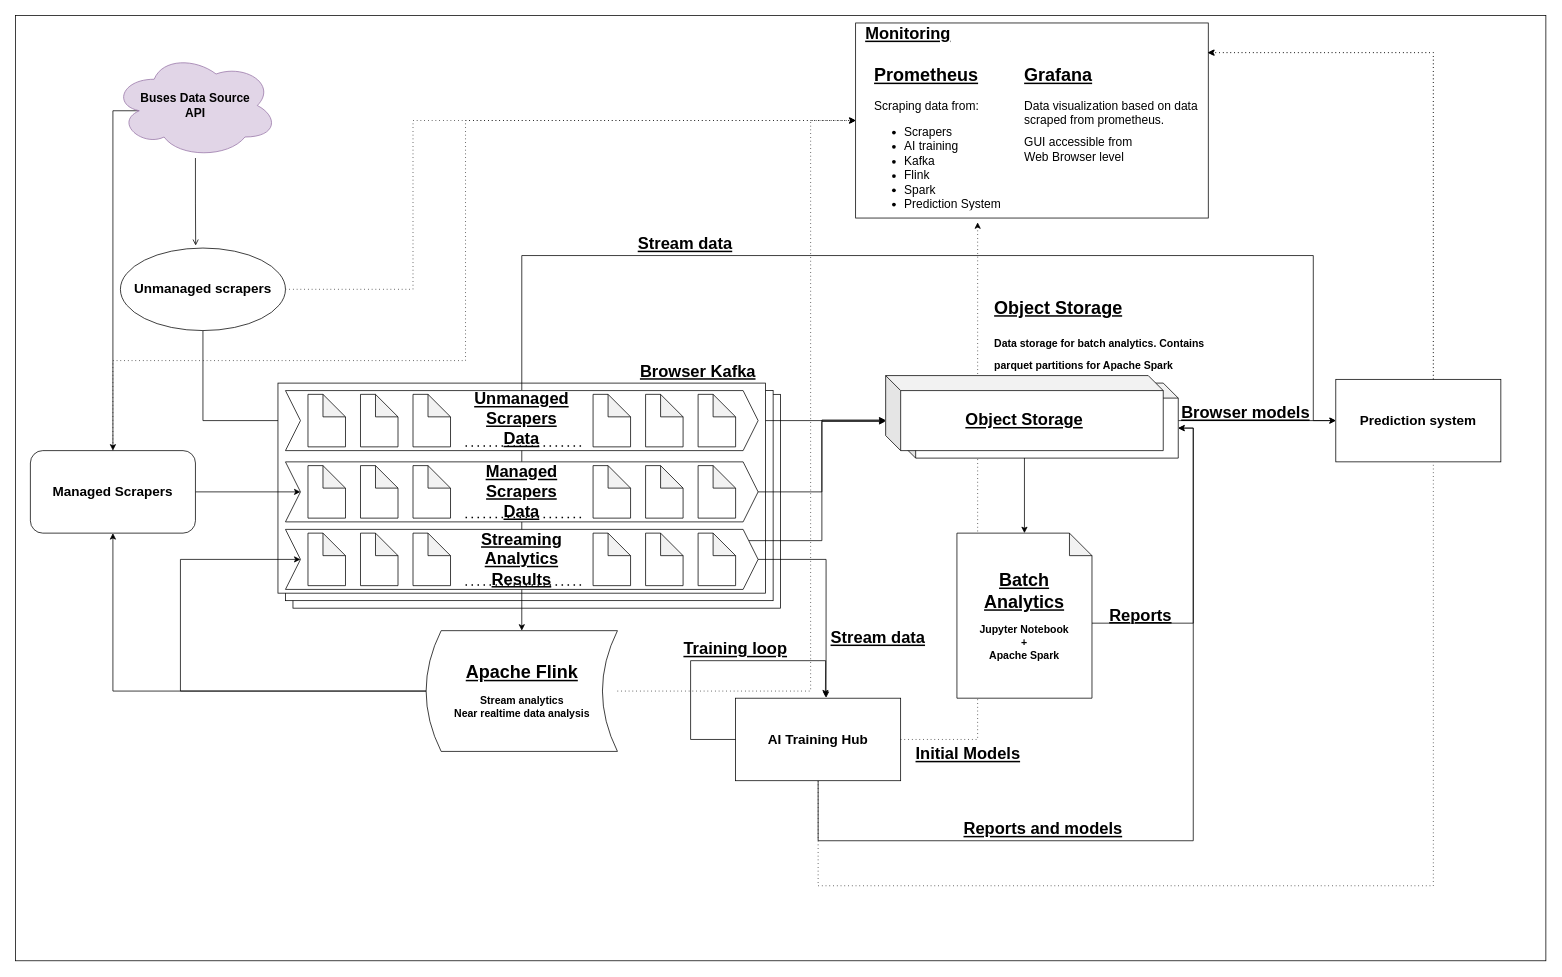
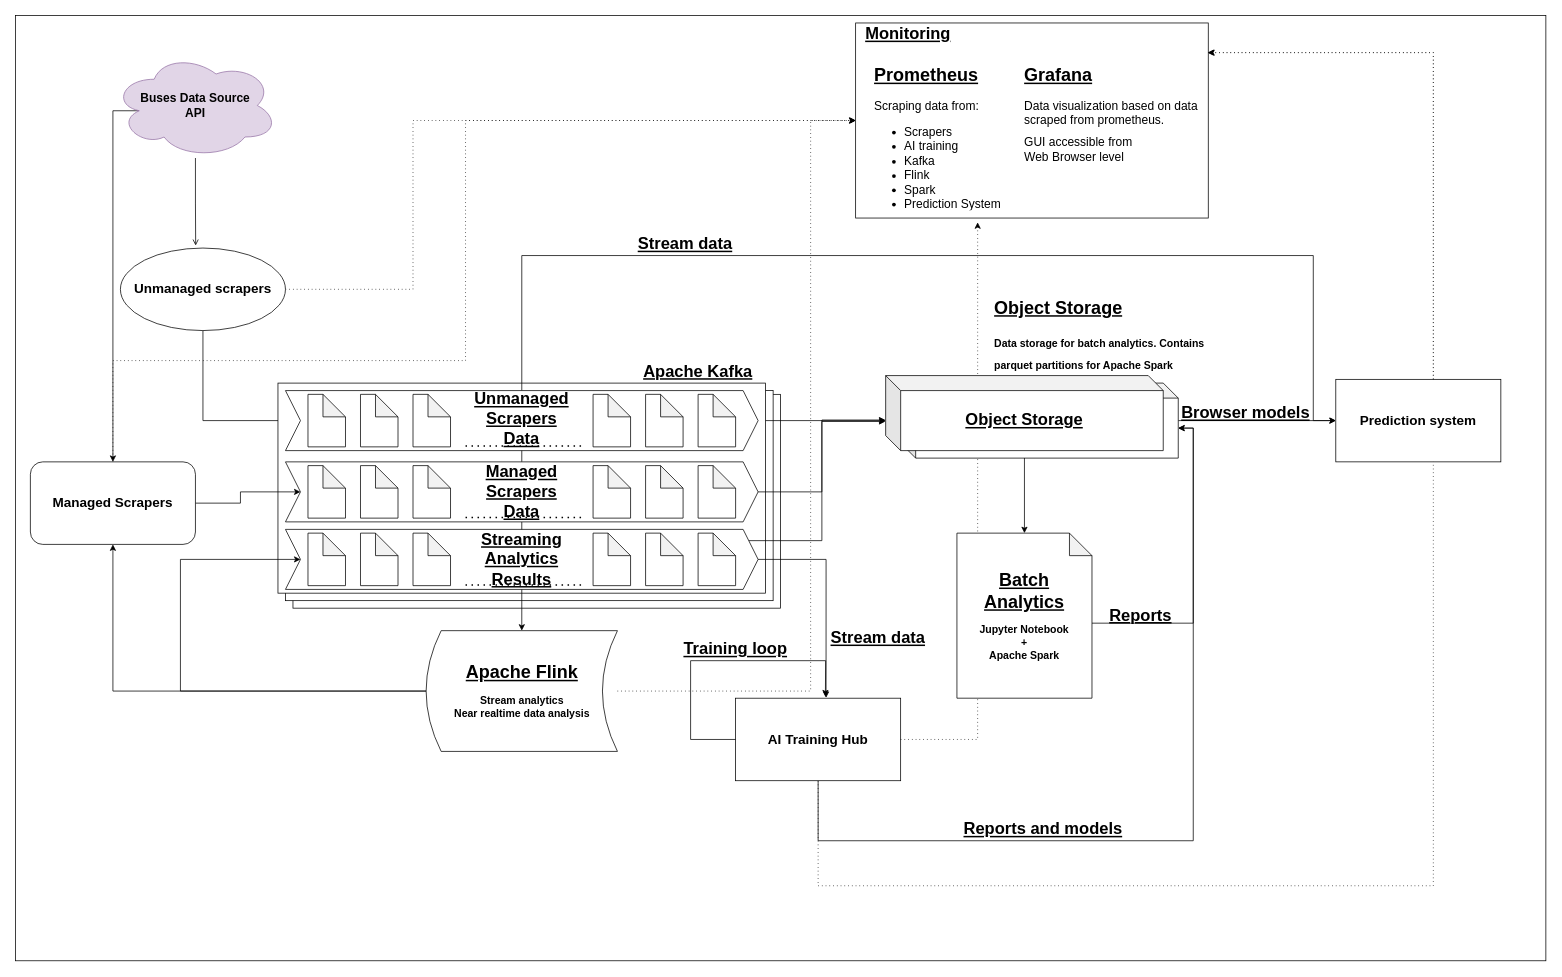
node "Browser Kafka": label "Browser Kafka" -> "Apache Kafka"
node "Managed Scrapers": moved (113, 492) -> (113, 503)
node "Initial Models": removed
